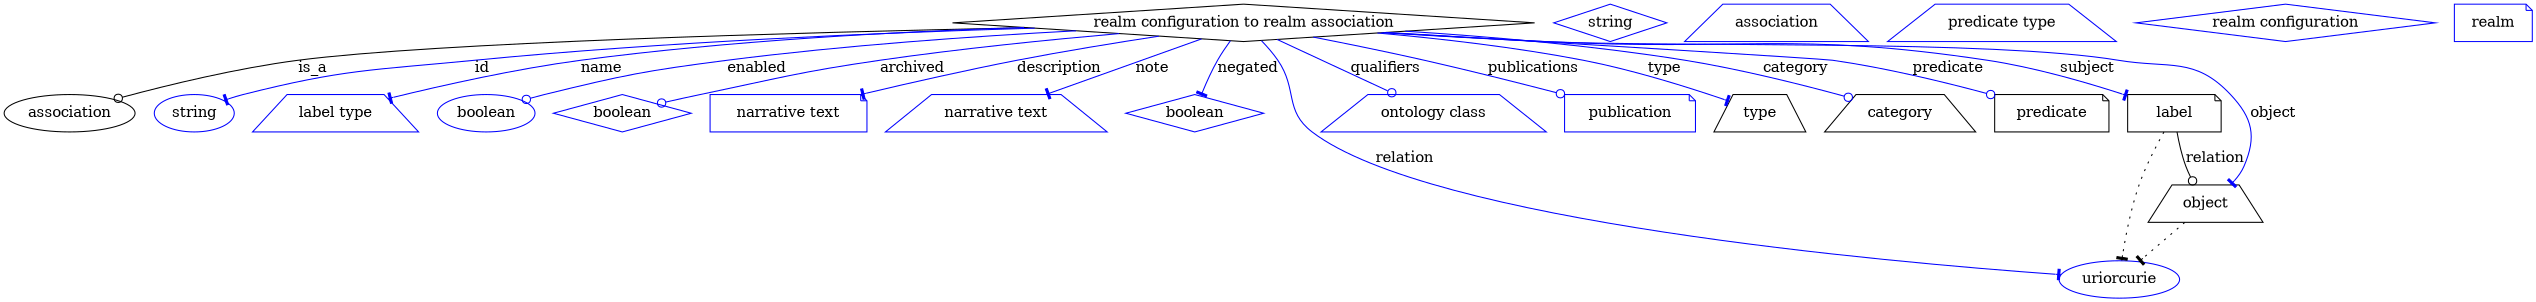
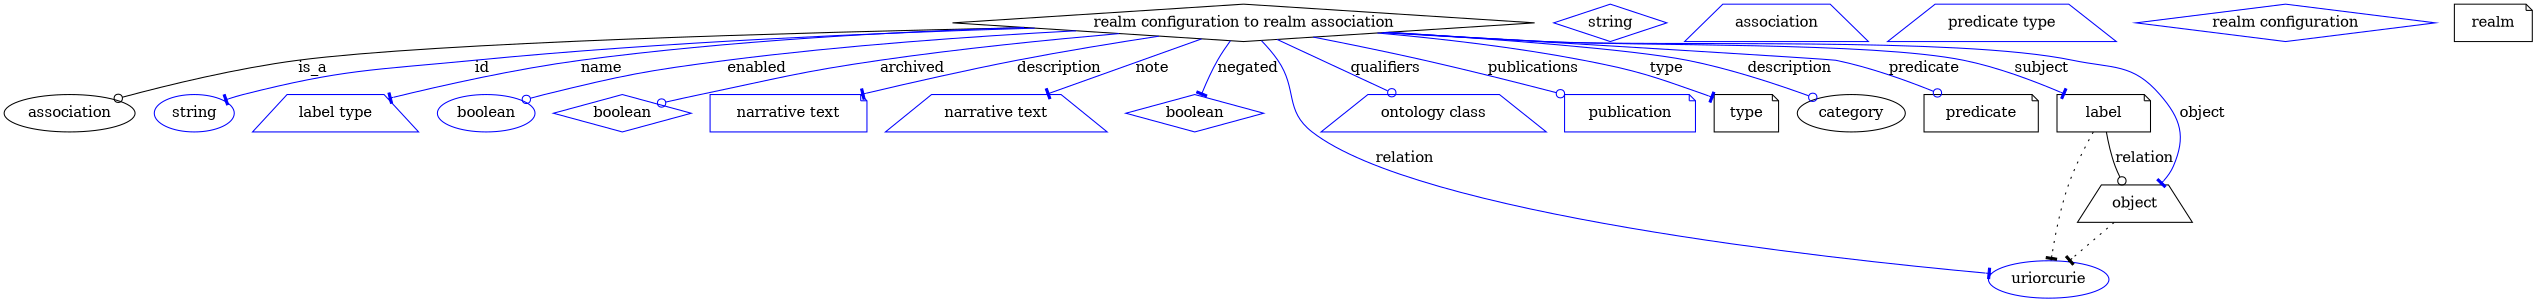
node "realm": color blue -> black
edge "realm configuration to realm association" -> "category": label "category" -> "description"
node "type": shape trapezium -> note
node "category": shape trapezium -> ellipse
